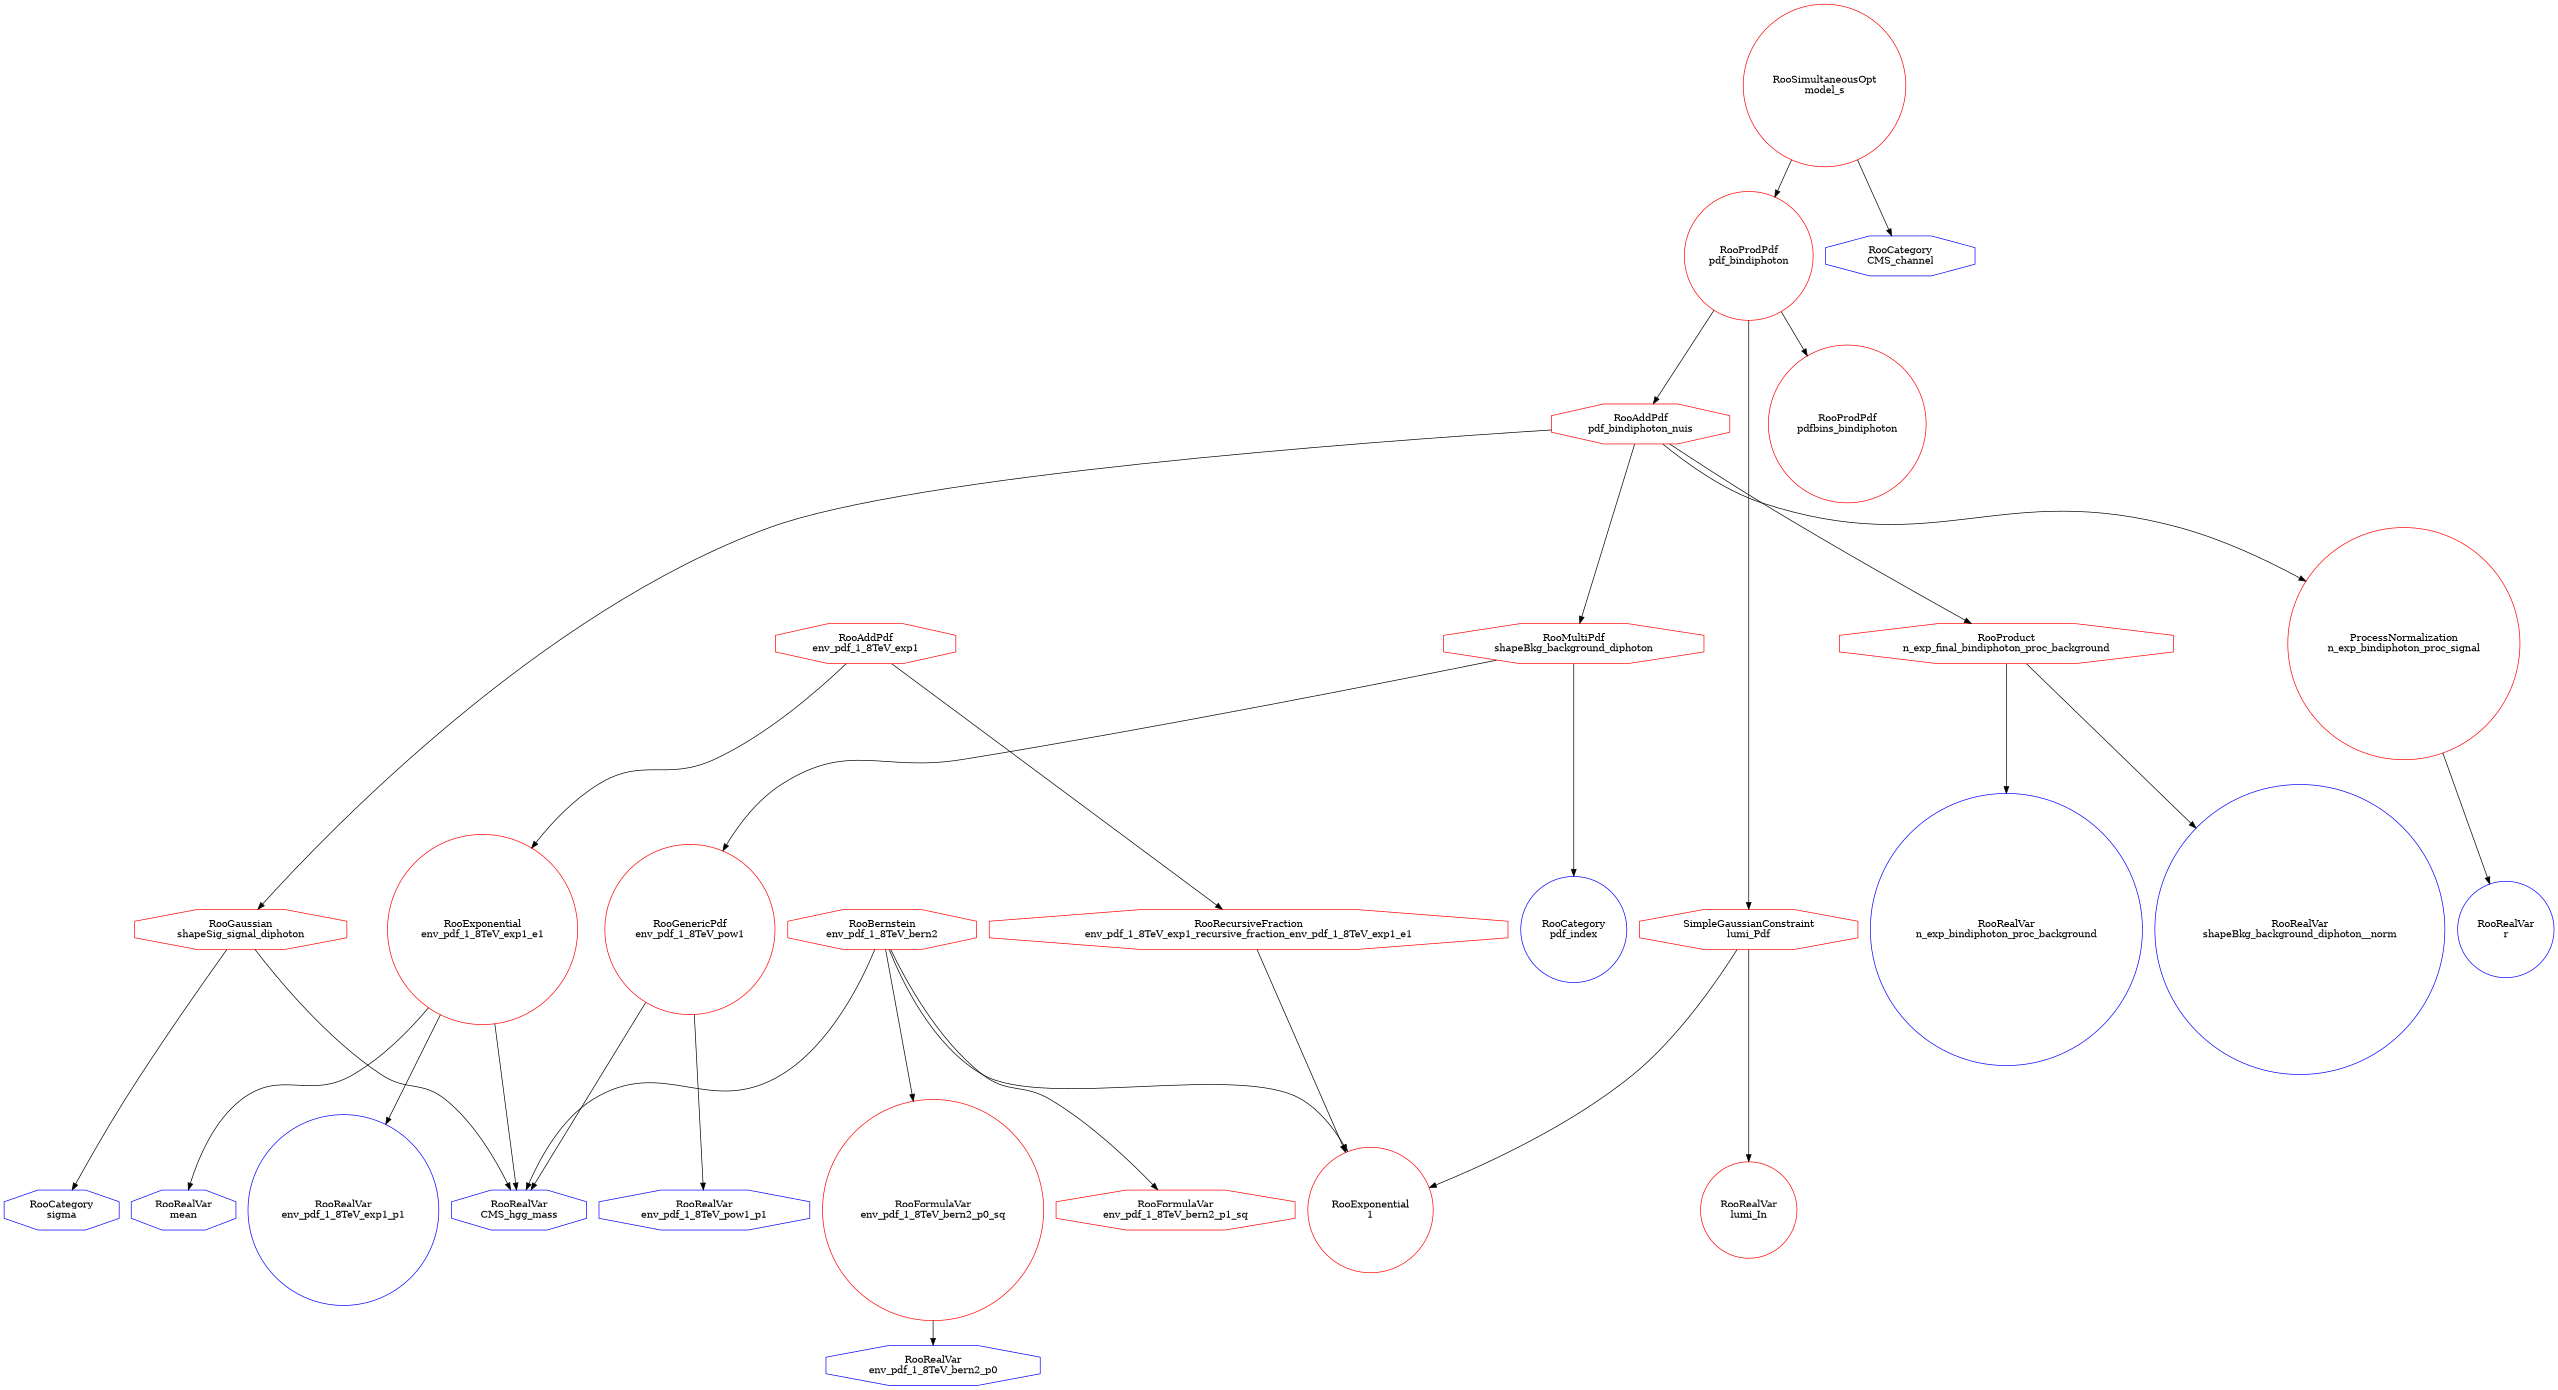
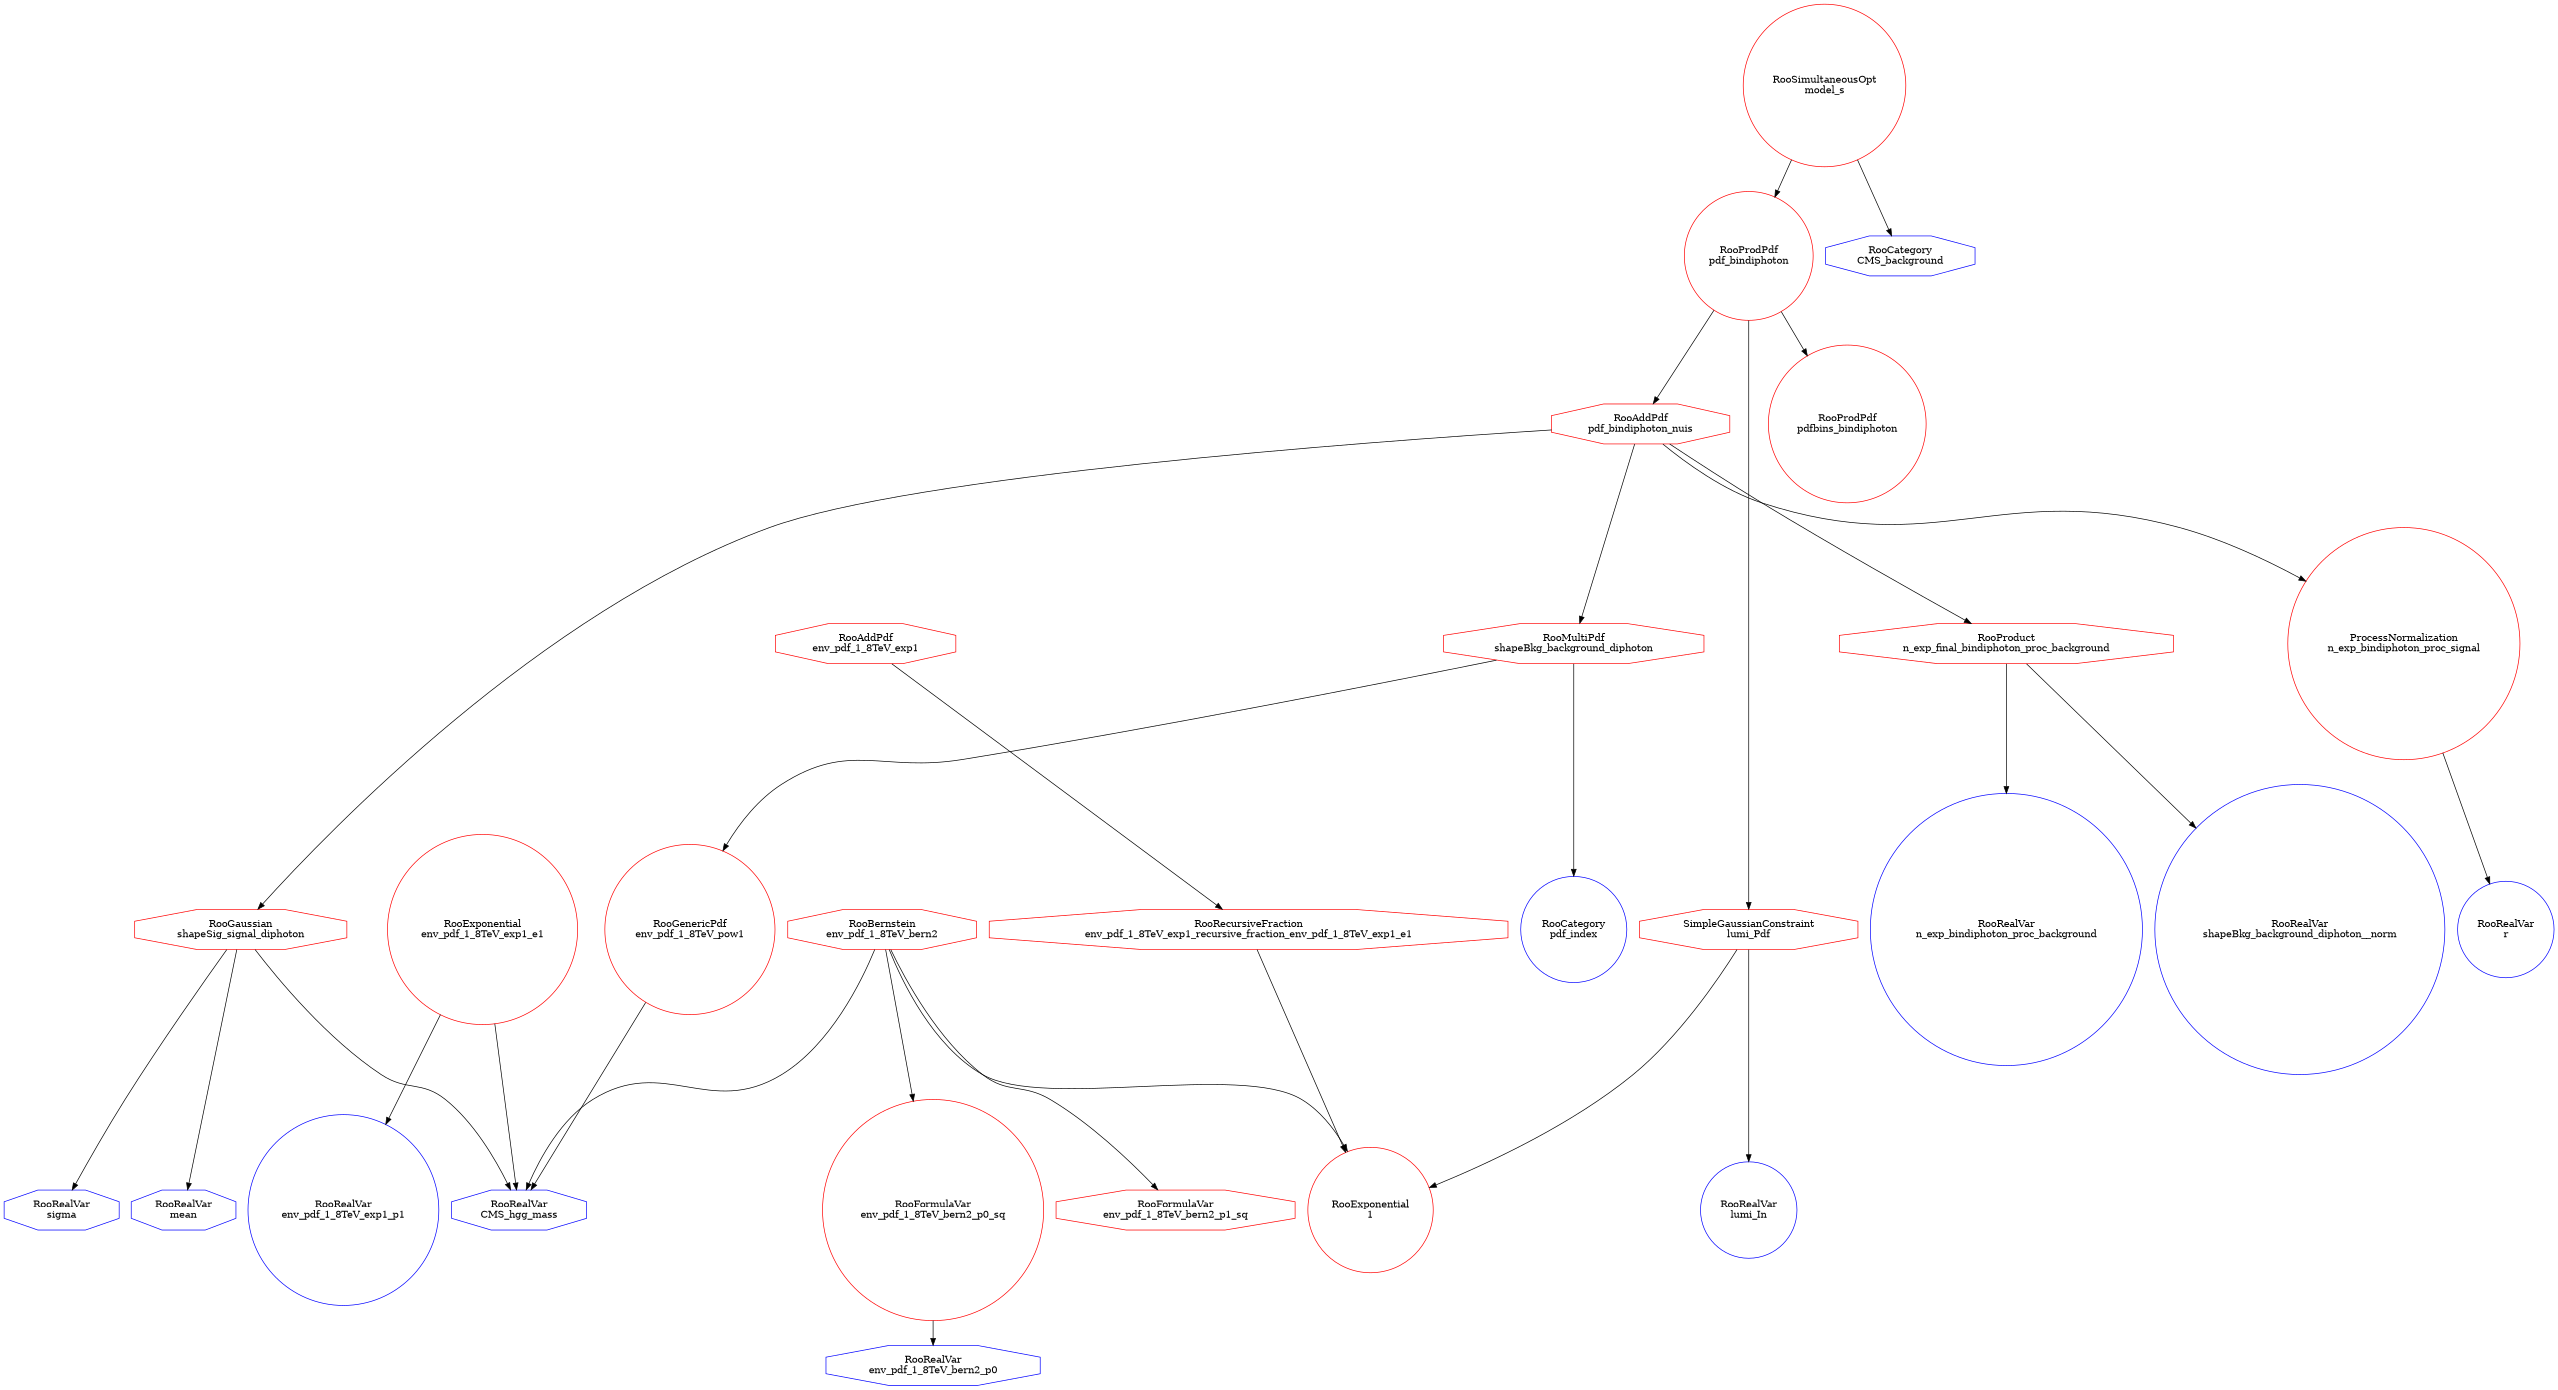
node "RooCategory CMS_channel": label "RooCategory CMS_channel" -> "RooCategory CMS_background"
edge "RooAddPdf env_pdf_1_8TeV_exp1" -> "RooExponential env_pdf_1_8TeV_exp1_e1": removed
edge "RooExponential env_pdf_1_8TeV_exp1_e1" -> "RooRealVar mean": now "RooGaussian shapeSig_signal_diphoton" -> "RooRealVar mean"
node "RooCategory sigma": label "RooCategory sigma" -> "RooRealVar sigma"
node "RooRealVar env_pdf_1_8TeV_pow1_p1": removed
node "RooRealVar lumi_In": color red -> blue
